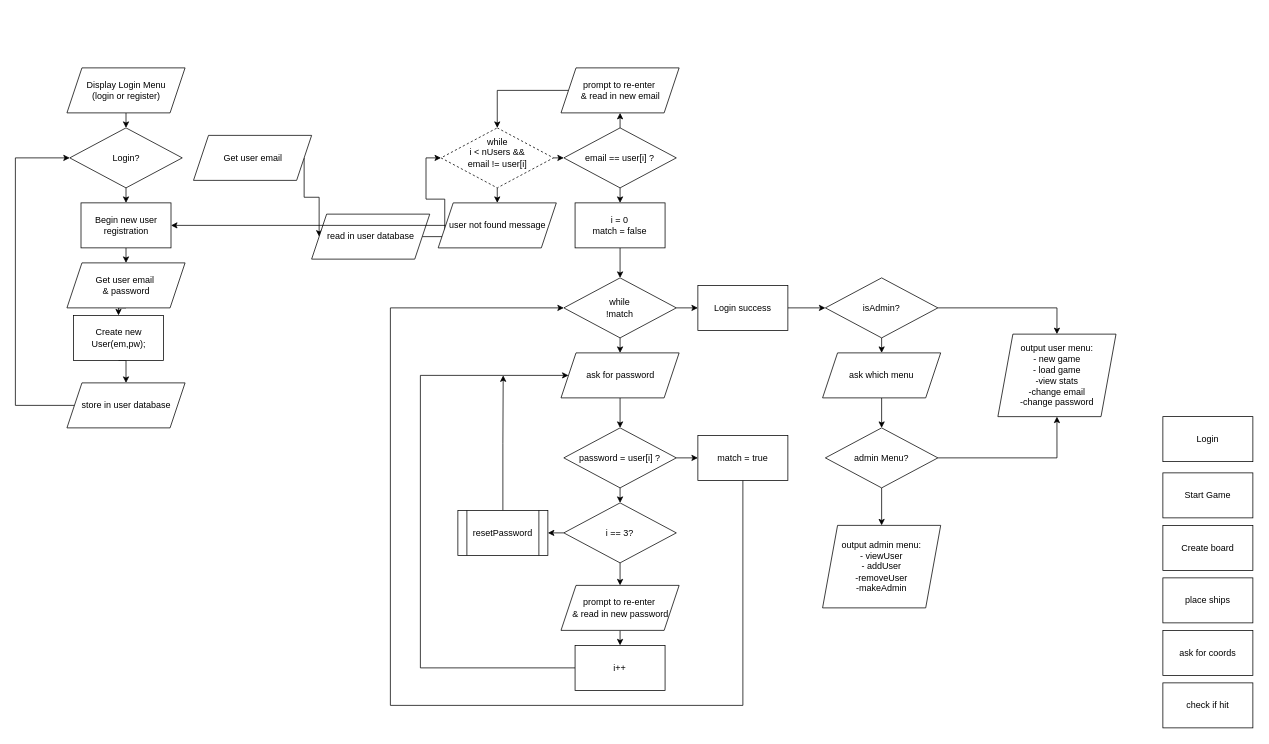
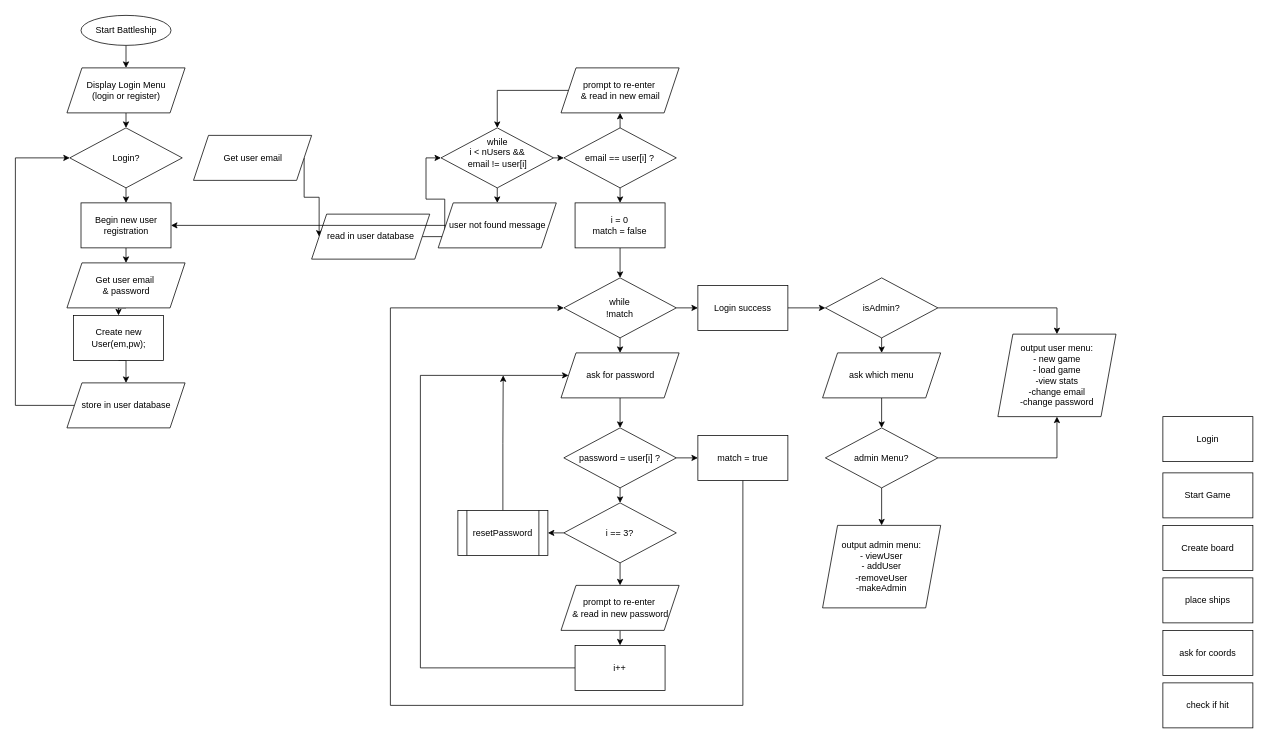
node "Start Battleship": added
edge "Start Battleship" -> "Display Login Menu (login or register)": added
node "while i < nUsers && email != user[i]": style dashed -> solid
